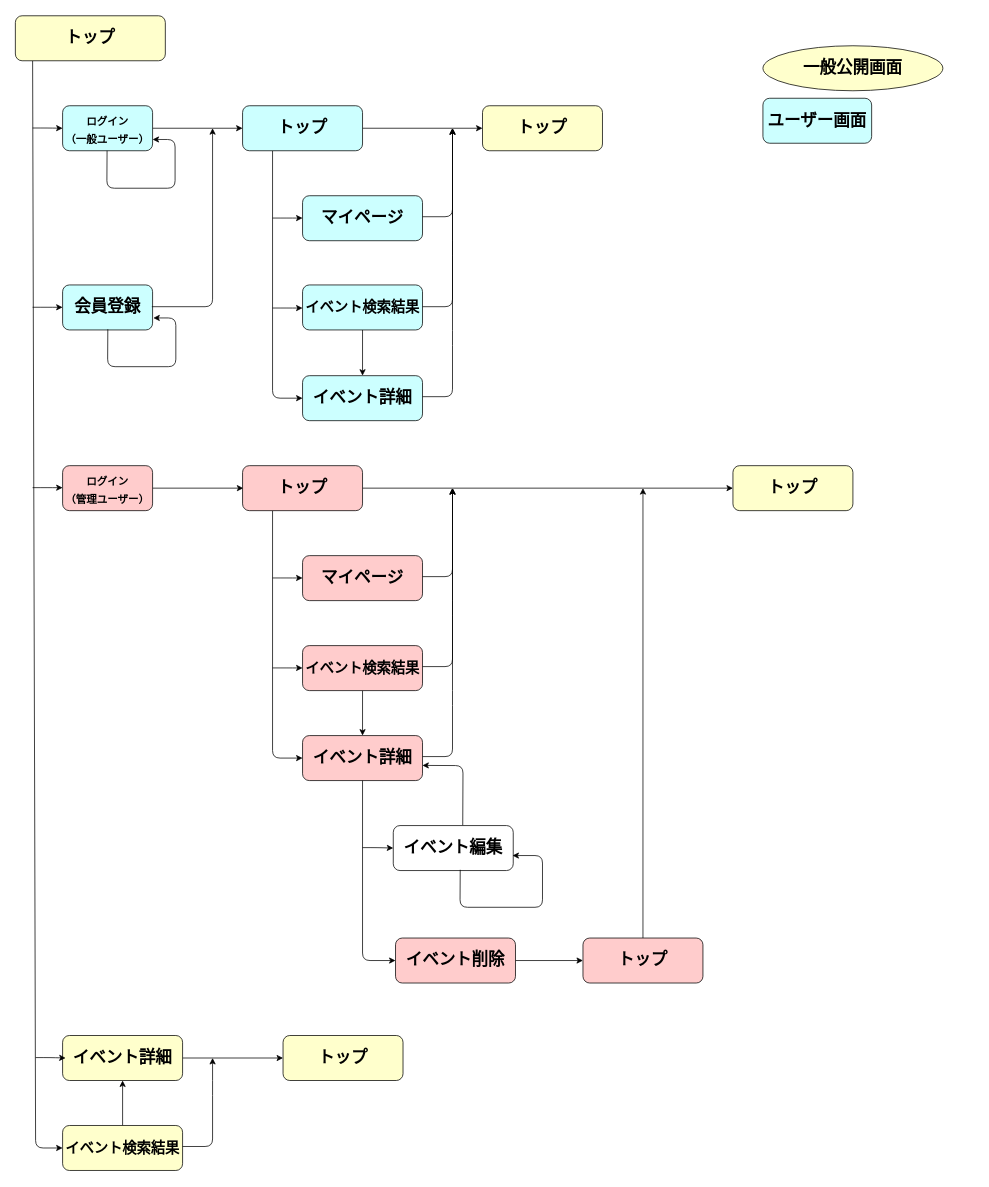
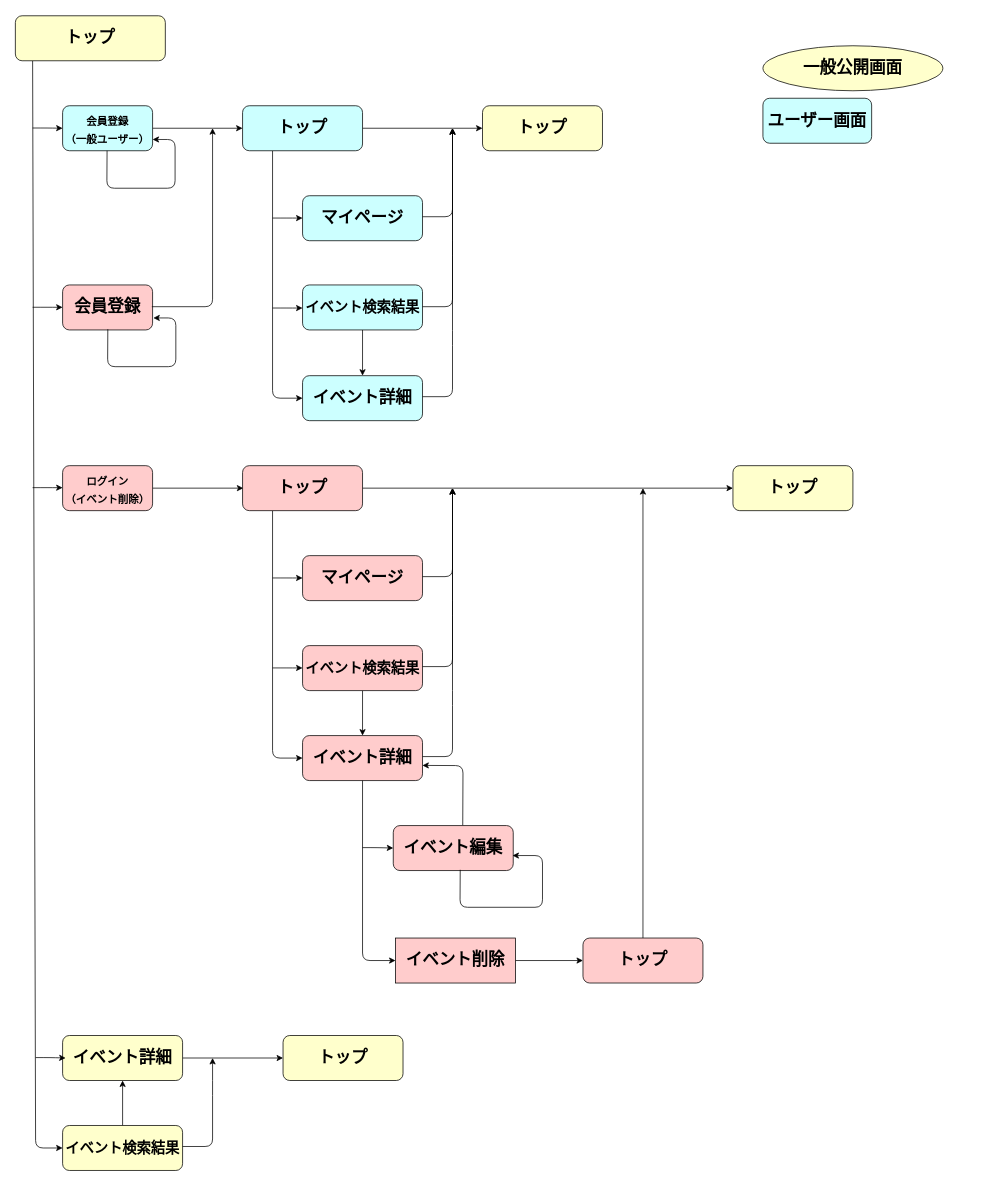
node "ログイン （一般ユーザー）": label "ログイン （一般ユーザー）" -> "会員登録 （一般ユーザー）"
node "会員登録": fillcolor #ccffff -> #ffcccc
node "ログイン （管理ユーザー）": label "ログイン （管理ユーザー）" -> "ログイン （イベント削除）"
node "イベント編集": fillcolor #ffffff -> #ffcccc
node "イベント削除": shape rounded rectangle -> rectangle
